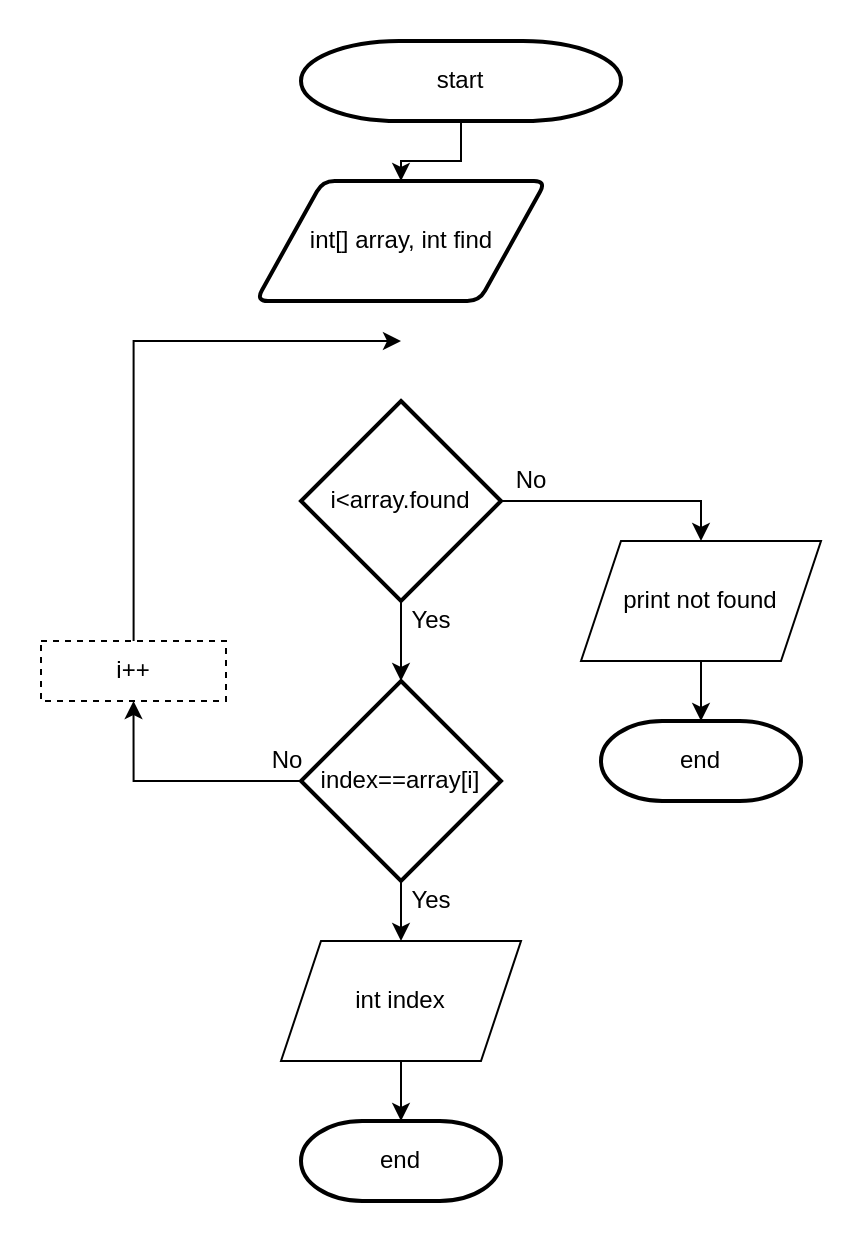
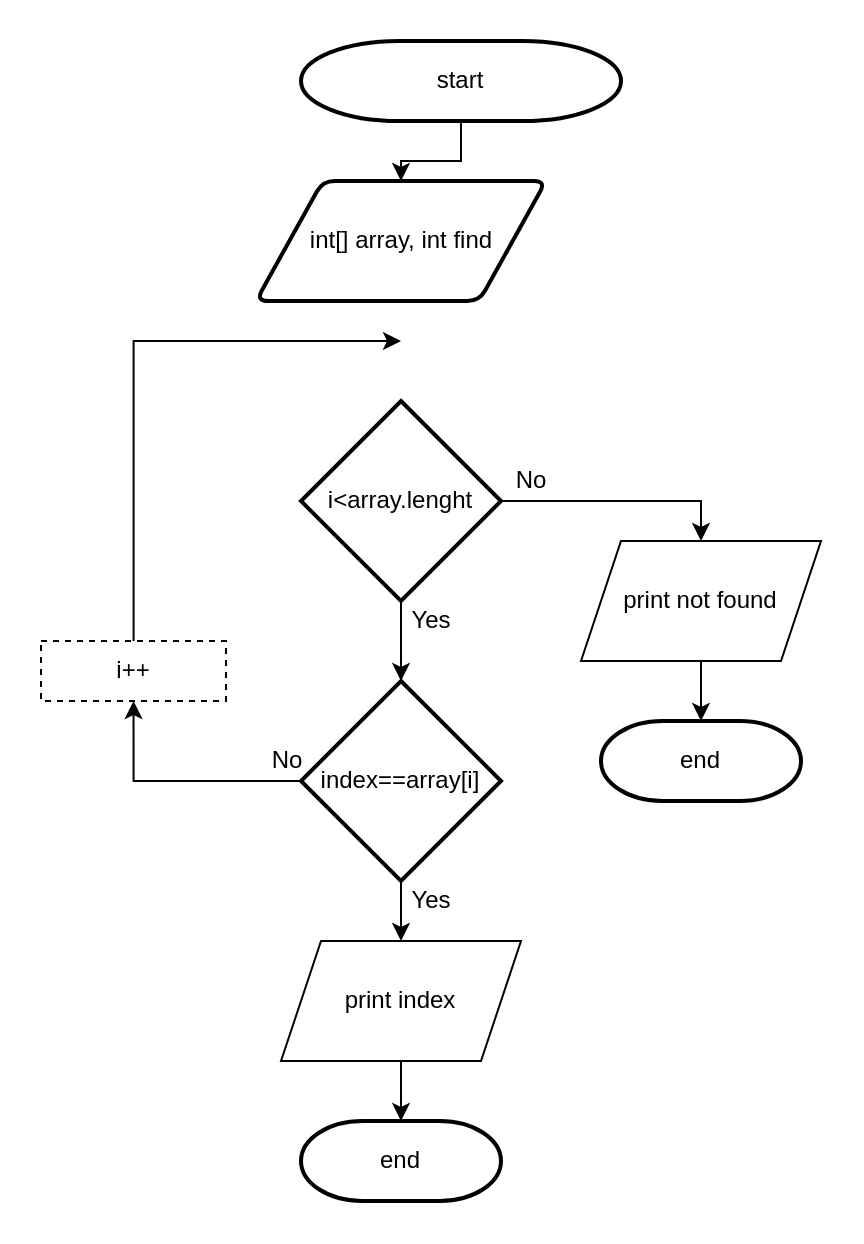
node "i<array.found": label "i<array.found" -> "i<array.lenght"
node "int index": label "int index" -> "print index"
